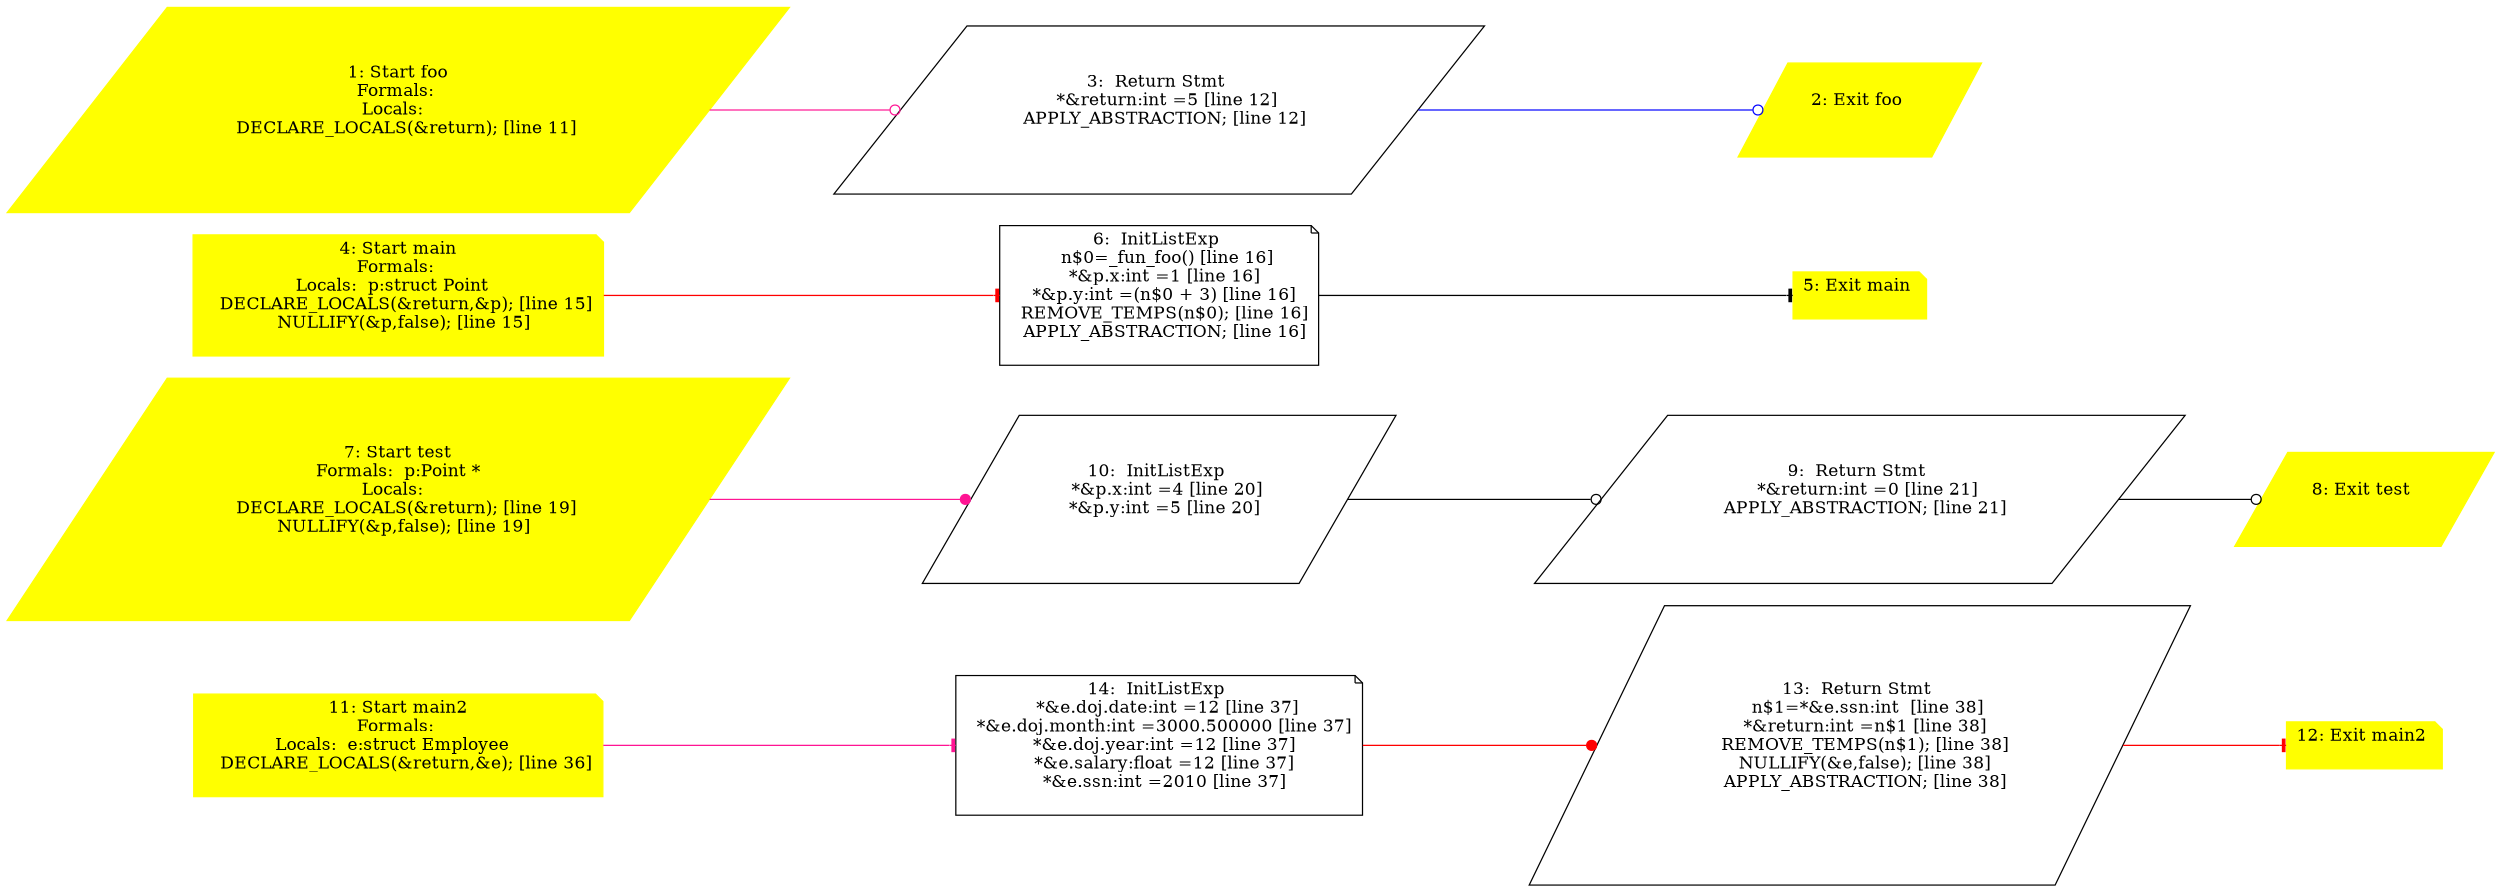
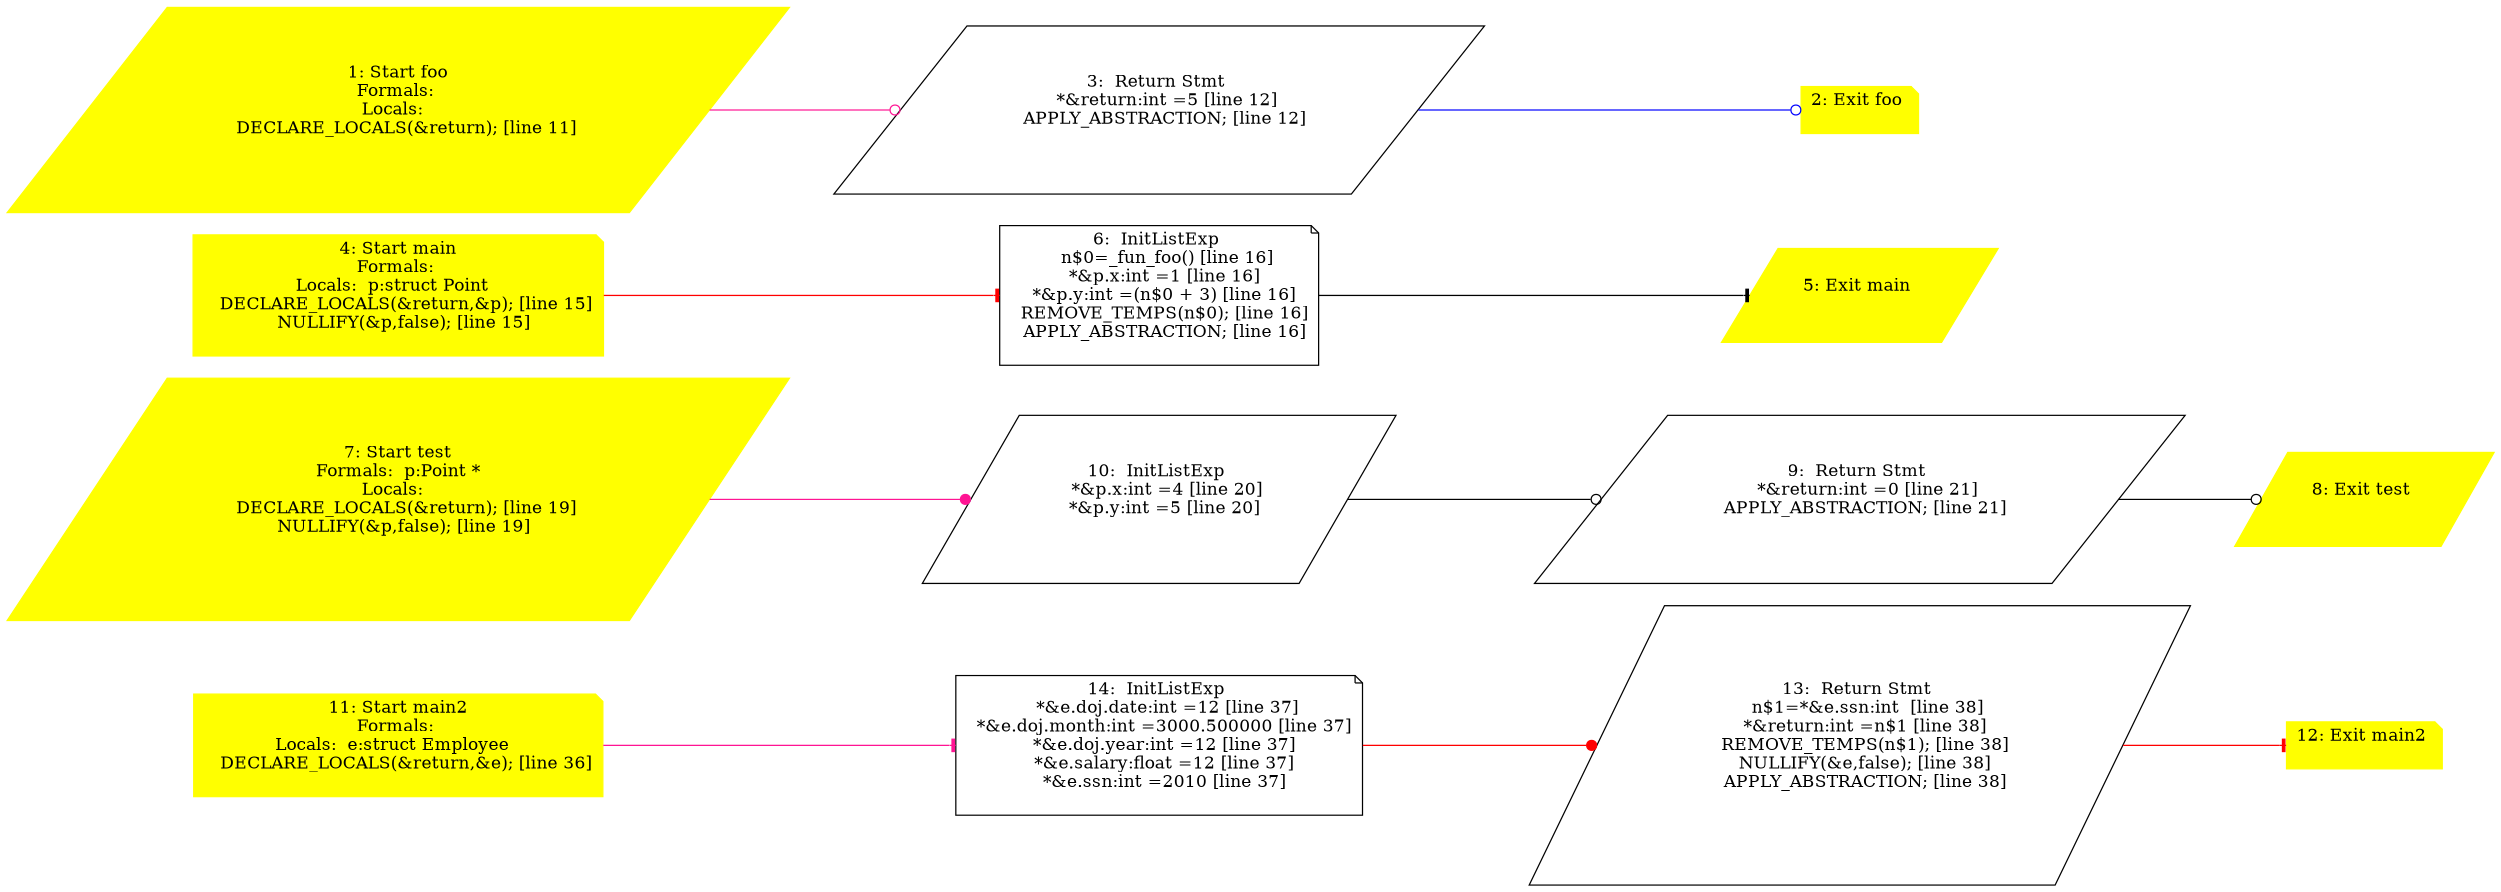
node "2: Exit foo": shape parallelogram -> note
node "5: Exit main": shape note -> parallelogram
